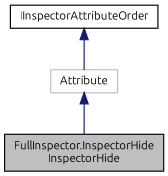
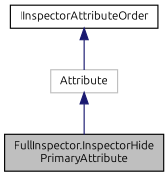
node "FullInspector.InspectorHide InspectorHide": label "FullInspector.InspectorHide InspectorHide" -> "FullInspector.InspectorHide PrimaryAttribute"
